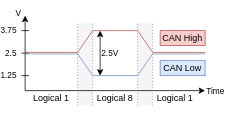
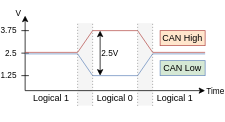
node "CAN High": fillcolor #f8cecc -> #ffe6cc
node "CAN Low": fillcolor #dae8fc -> #d5e8d4
node "Logical 8": label "Logical 8" -> "Logical 0"
